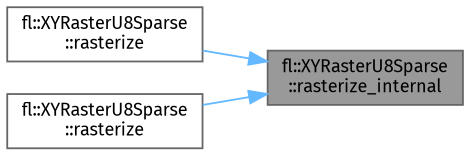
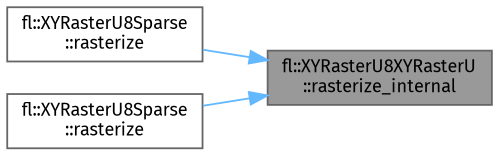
node "fl::XYRasterU8Sparse ::rasterize_internal": label "fl::XYRasterU8Sparse ::rasterize_internal" -> "fl::XYRasterU8XYRasterU ::rasterize_internal"
